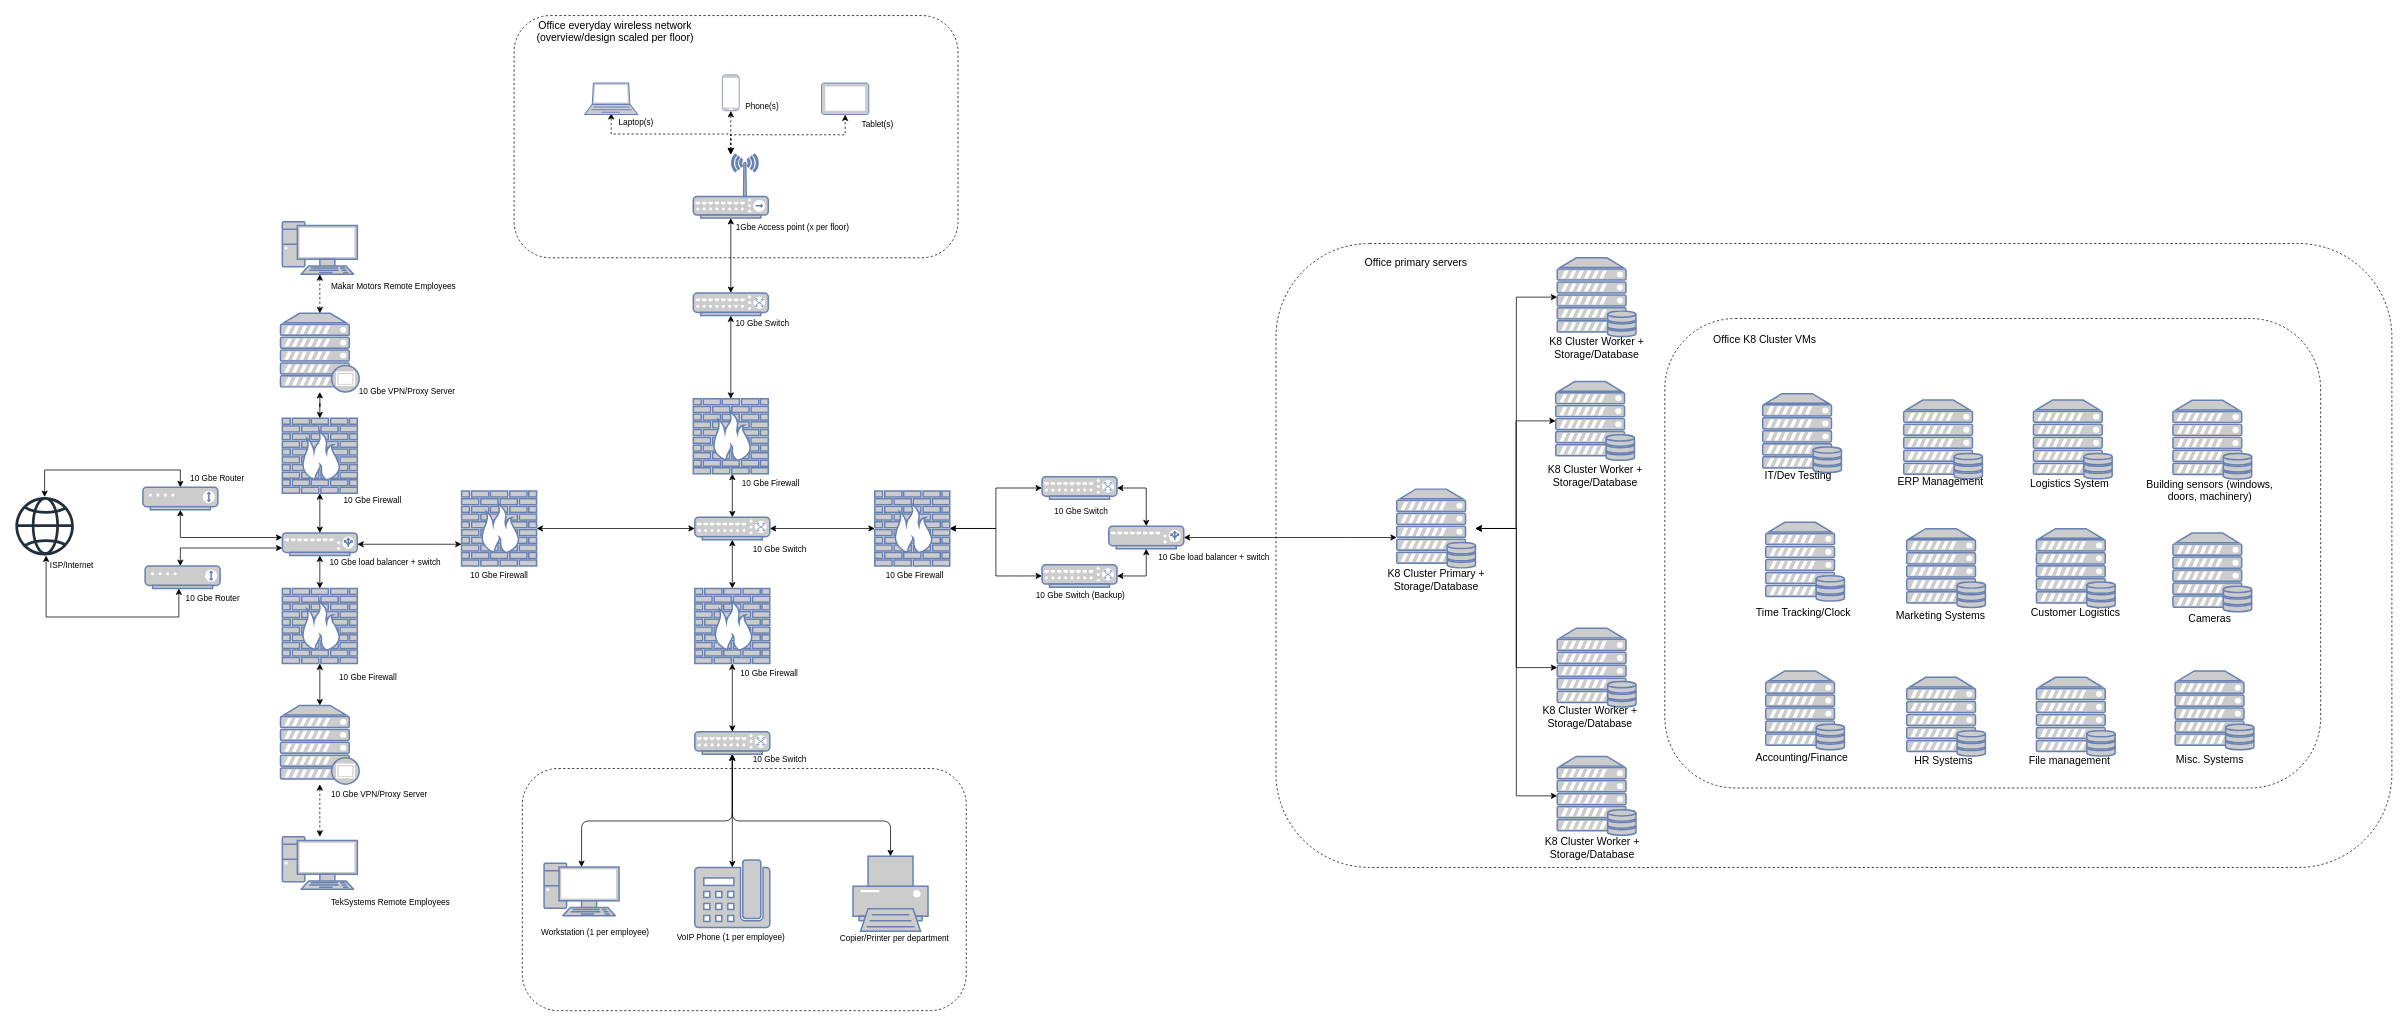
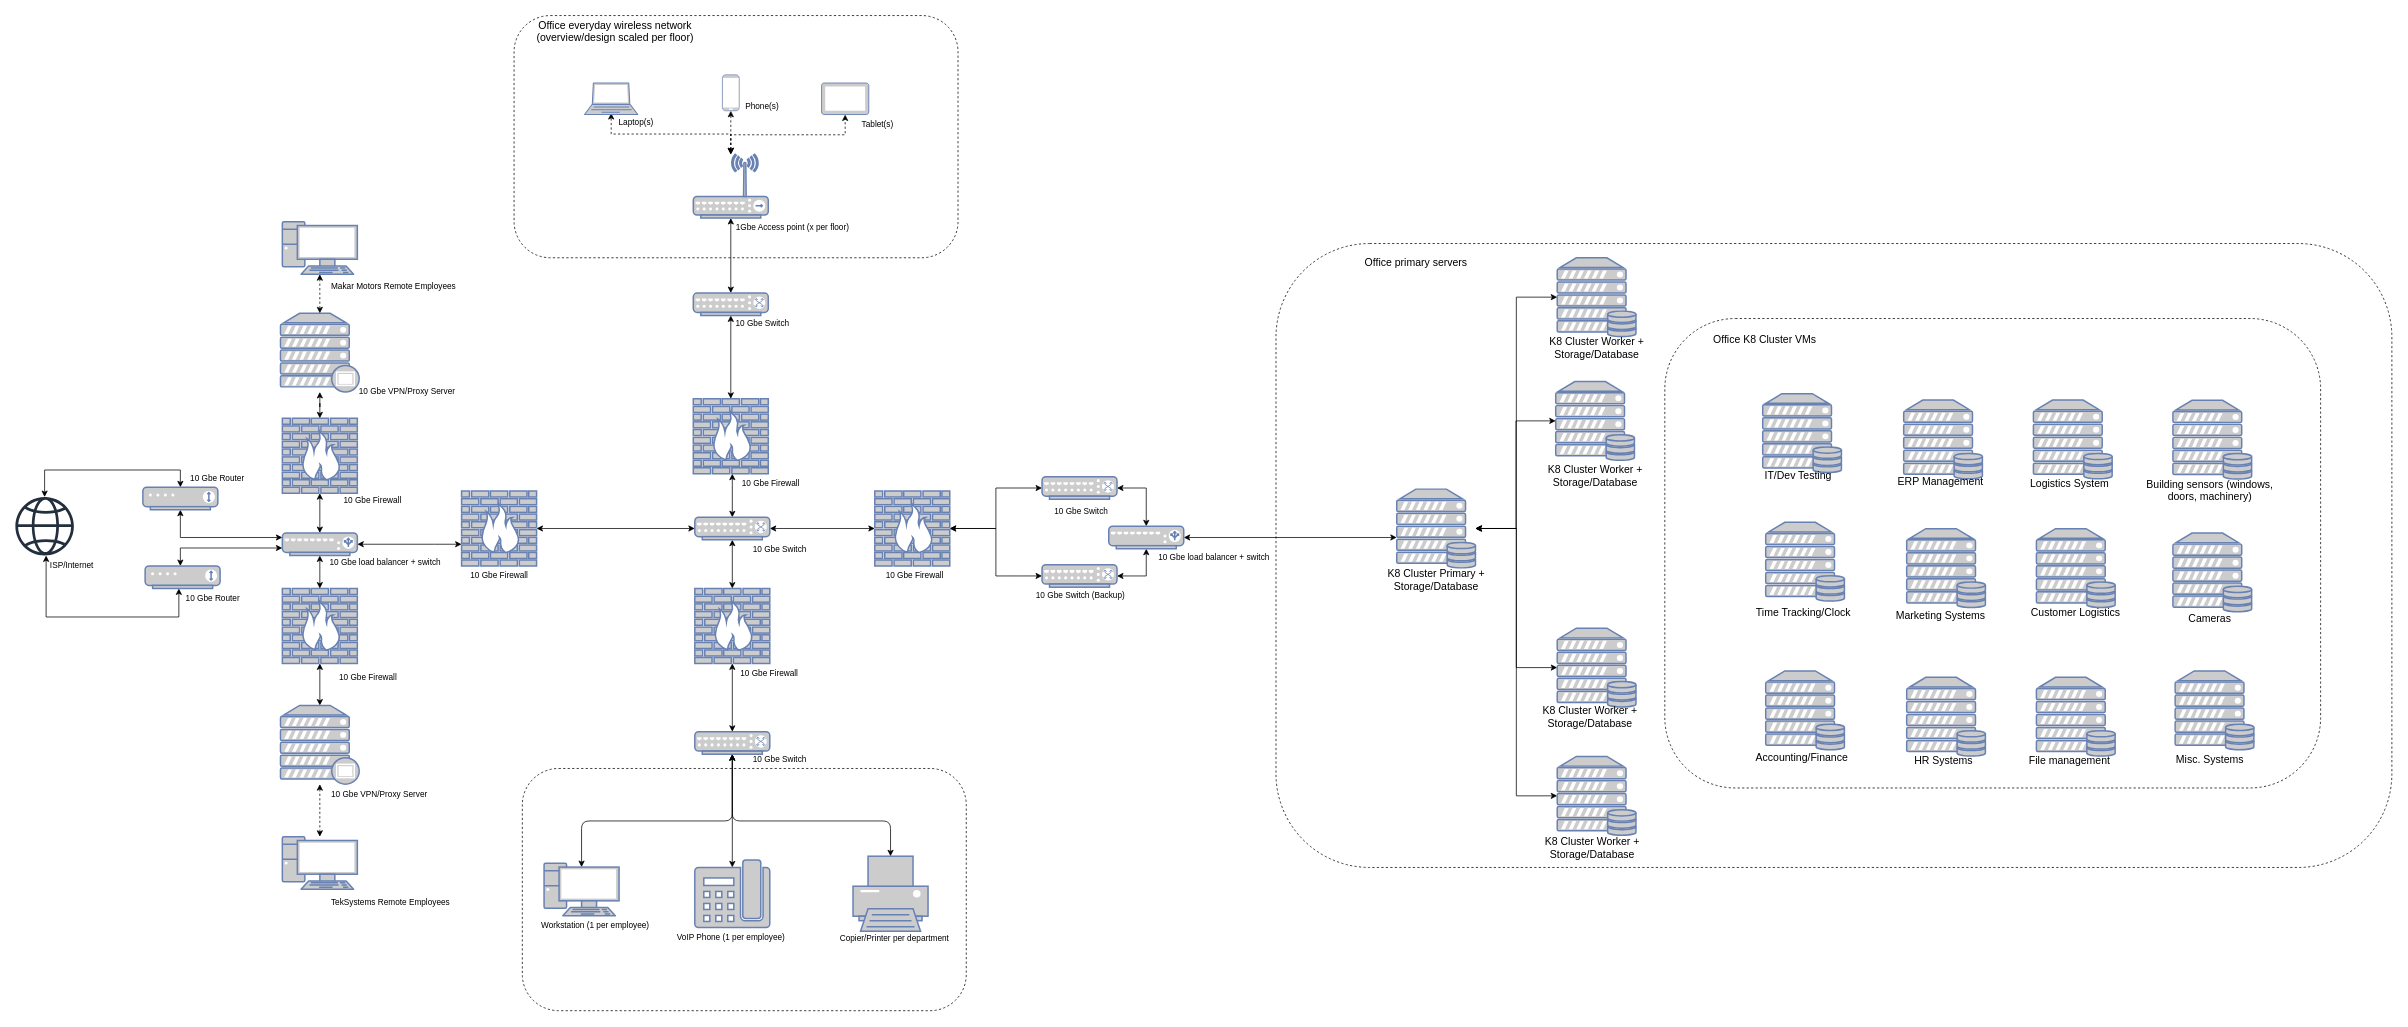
node "Workstation (1 per employee)": moved (595, 933) -> (595, 925)
